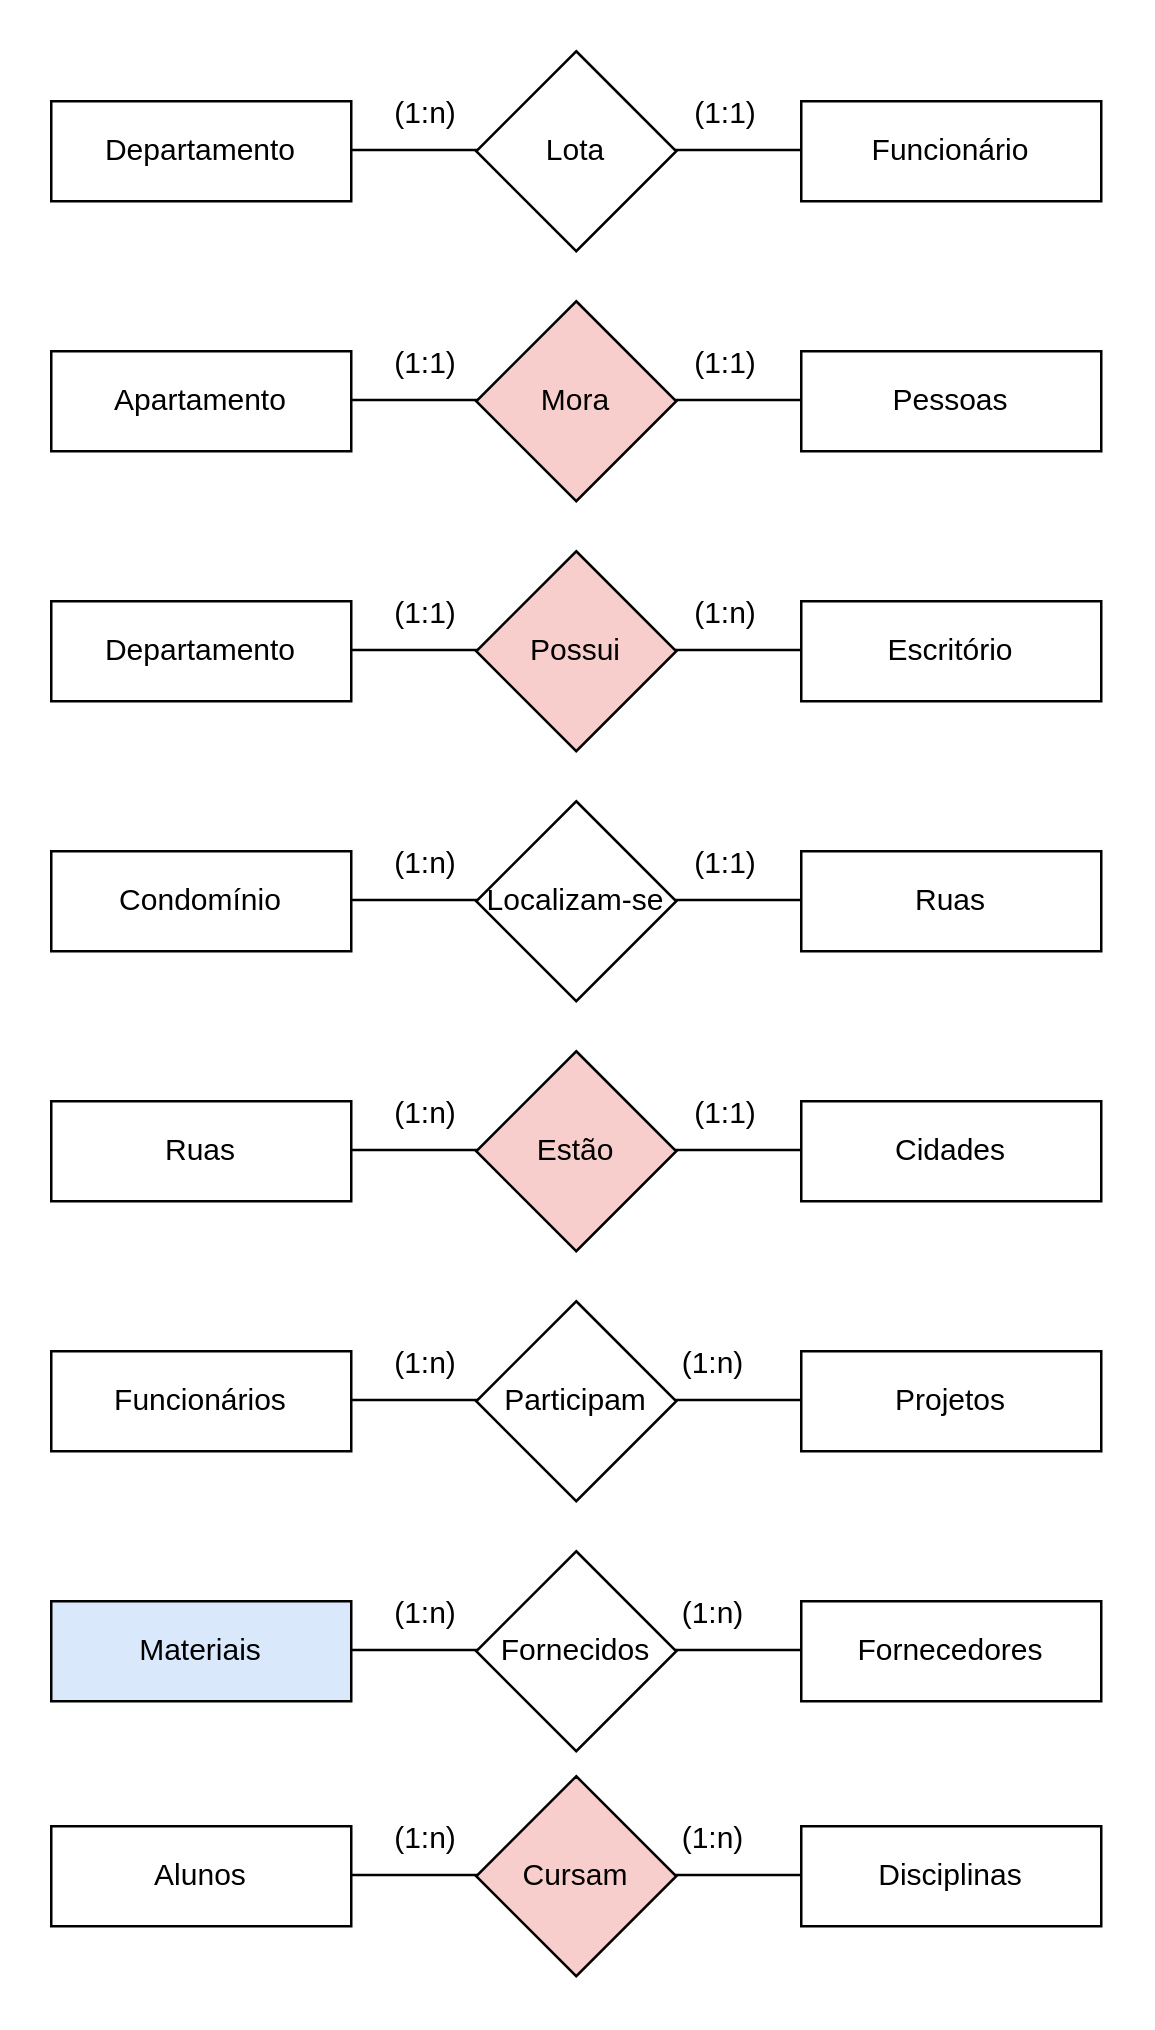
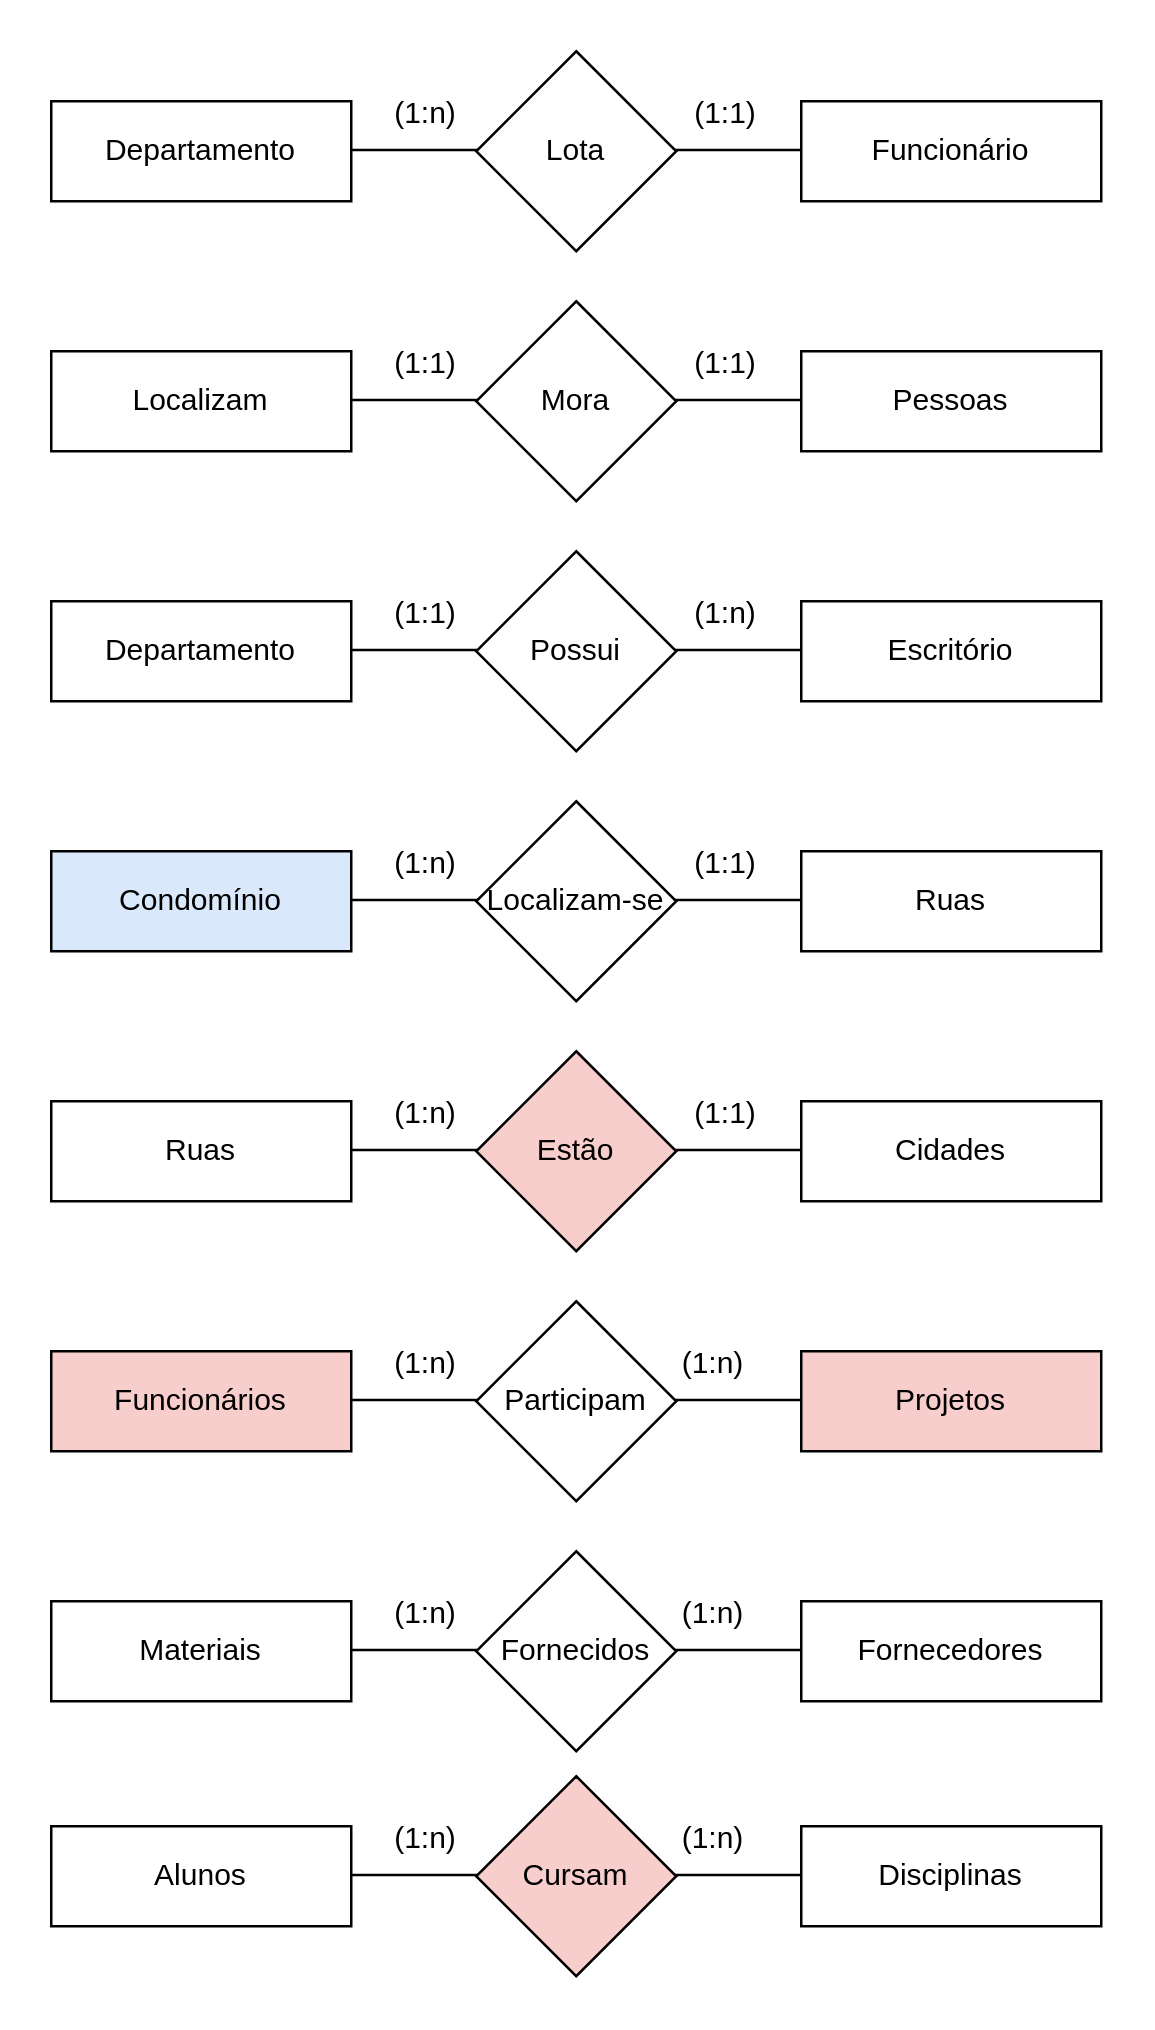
node "Apartamento": label "Apartamento" -> "Localizam"
node "Mora": fillcolor #f8cecc -> #ffffff
node "Possui": fillcolor #f8cecc -> #ffffff
node "Condomínio": fillcolor #ffffff -> #dae8fc
node "Funcionários": fillcolor #ffffff -> #f8cecc
node "Projetos": fillcolor #ffffff -> #f8cecc
node "Materiais": fillcolor #dae8fc -> #ffffff
